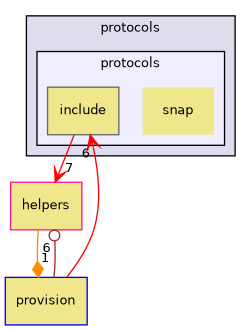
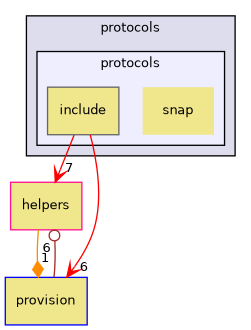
edge "provision" -> "include": reversed
